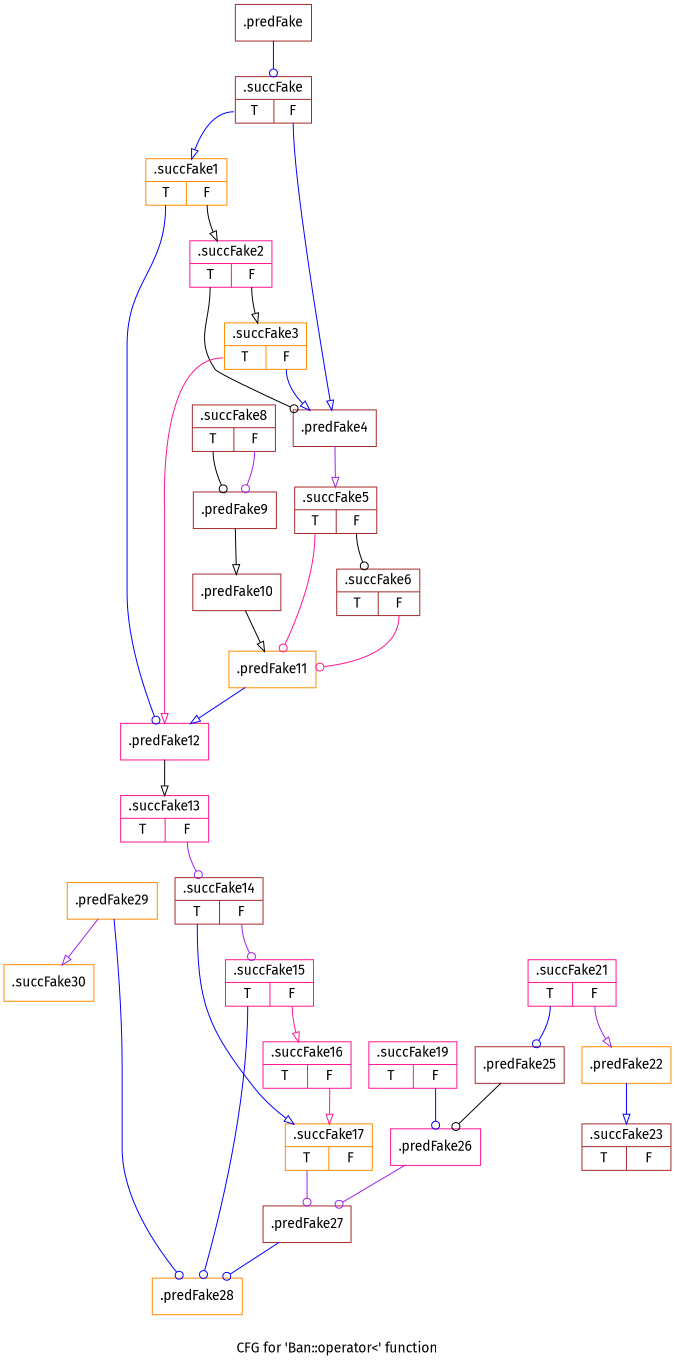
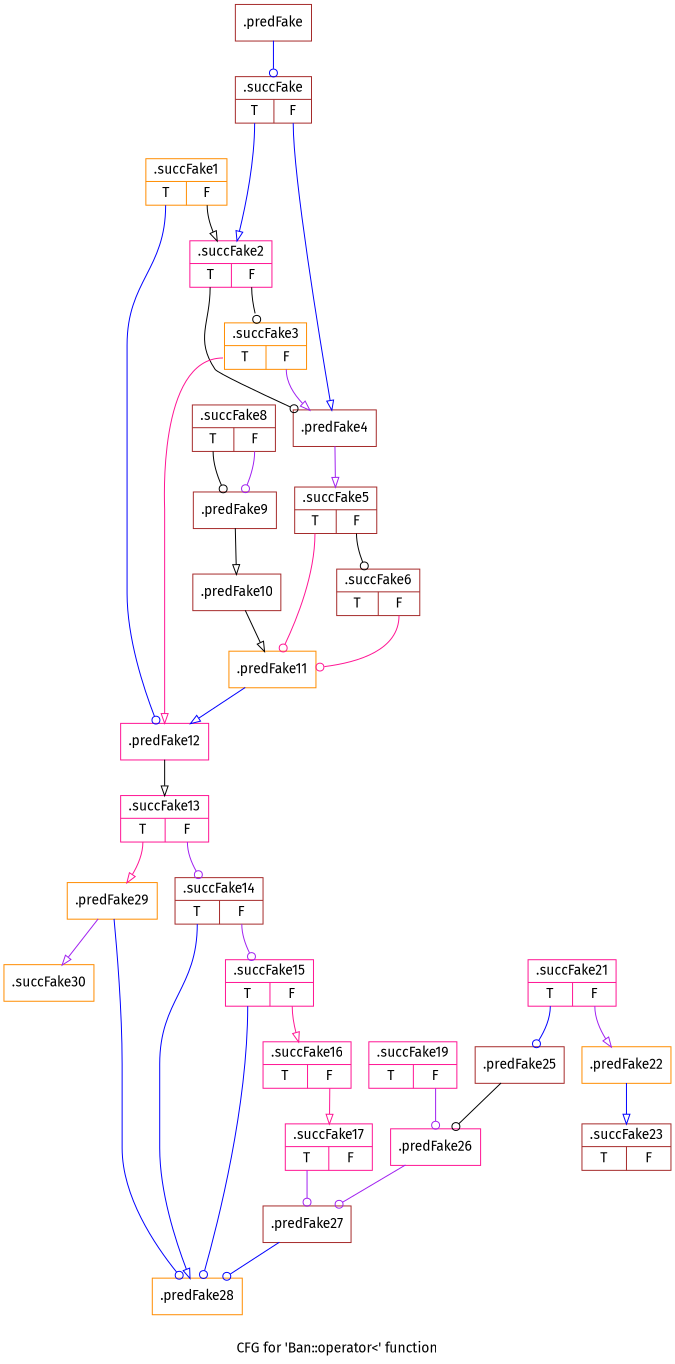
edge ".succFake" -> ".succFake1": now ".succFake" -> ".succFake2"
edge ".succFake2" -> ".succFake3": arrowhead onormal -> odot
edge ".succFake3" -> ".predFake4": color blue -> purple
edge ".succFake13" -> ".predFake29": added
edge ".succFake14" -> ".succFake17": now ".succFake14" -> ".predFake28"
edge ".succFake19" -> ".predFake26": color blue -> purple
node ".succFake17": color darkorange -> deeppink
